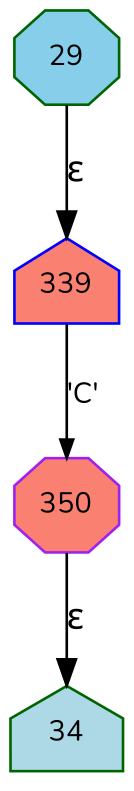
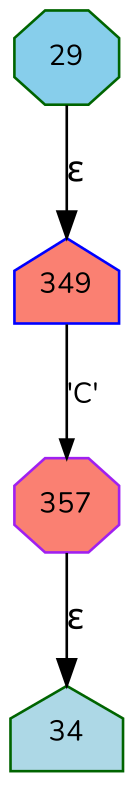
node "339": label "339" -> "349"
node "350": label "350" -> "357"
